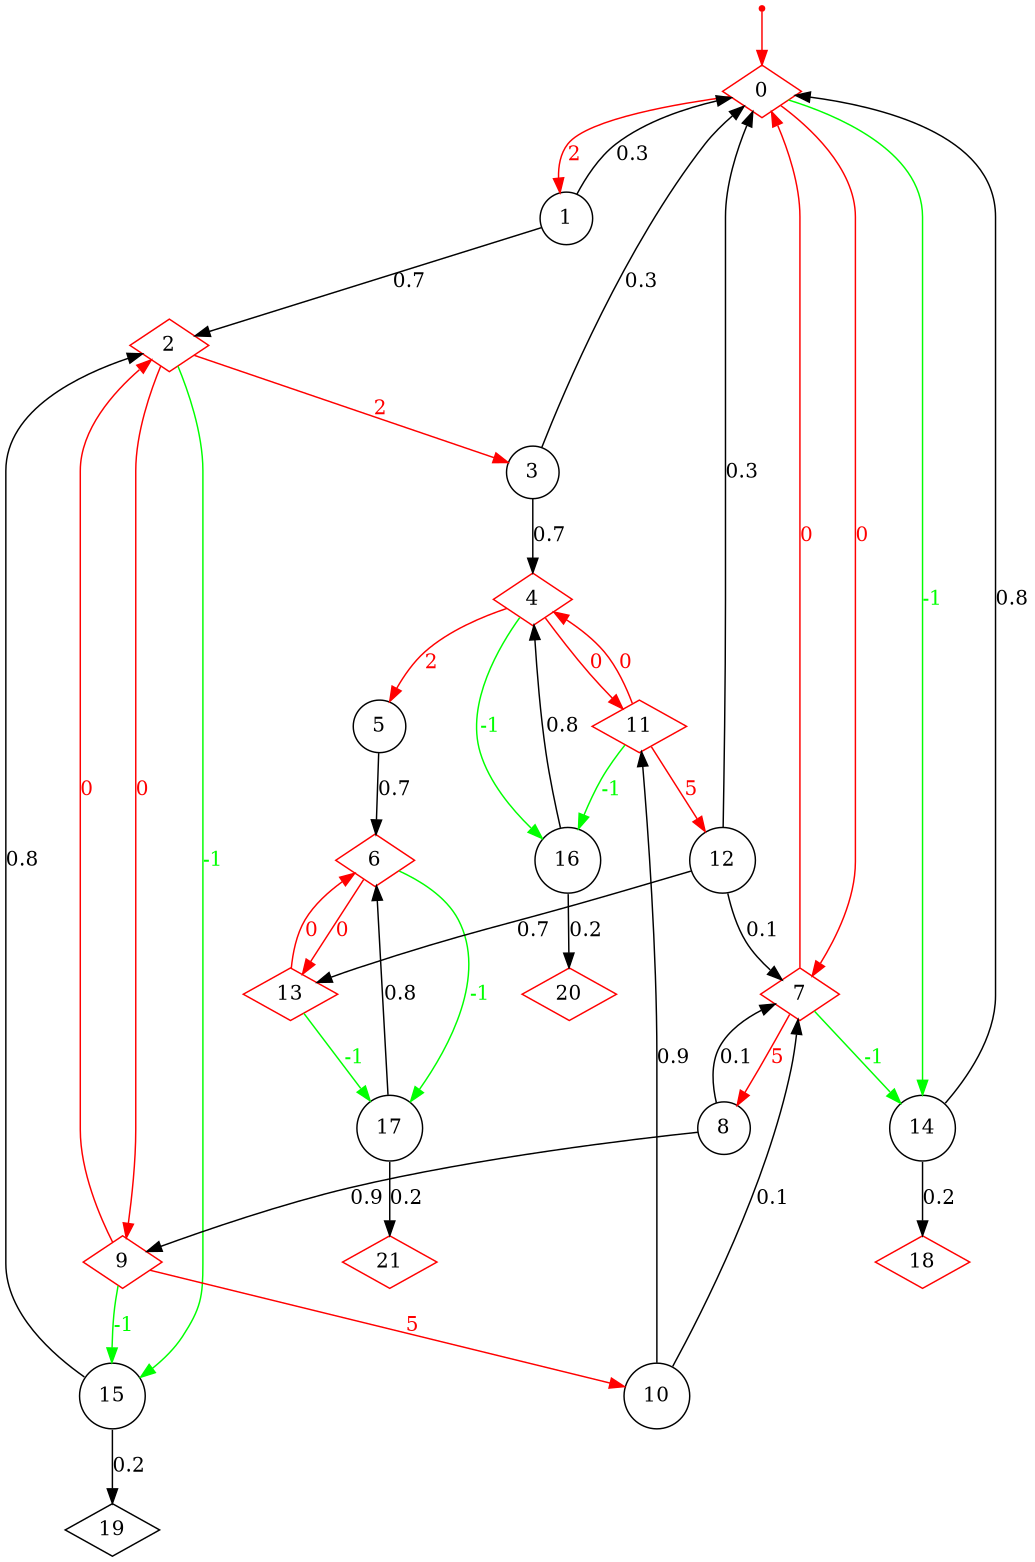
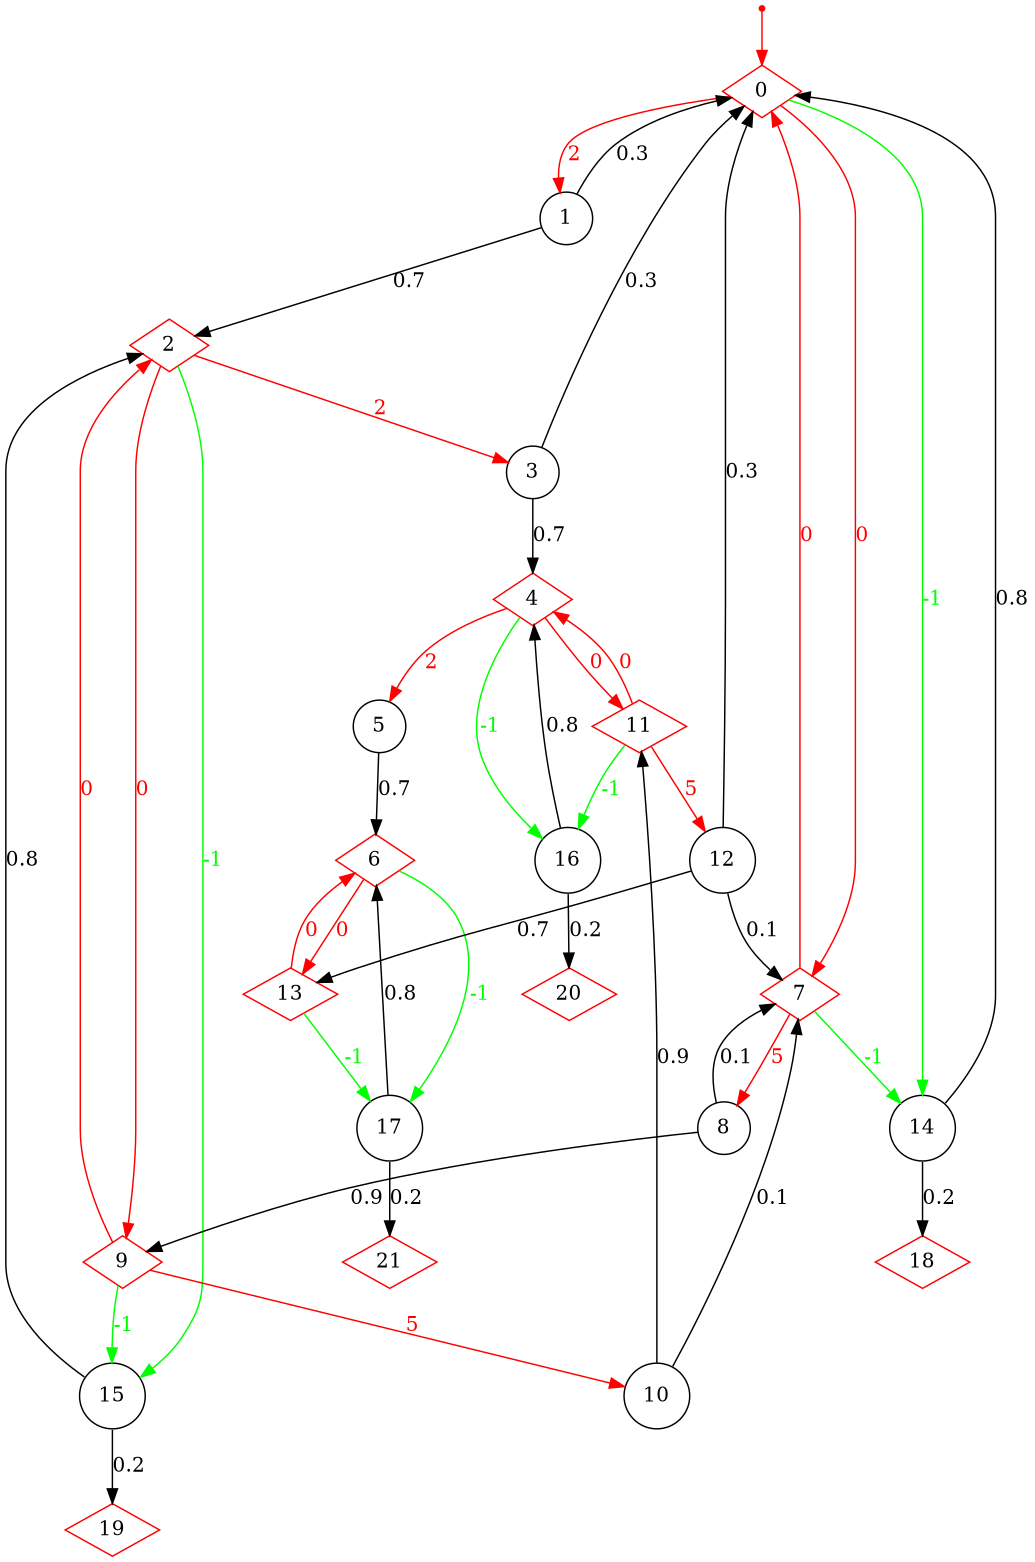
node "19": color black -> red
